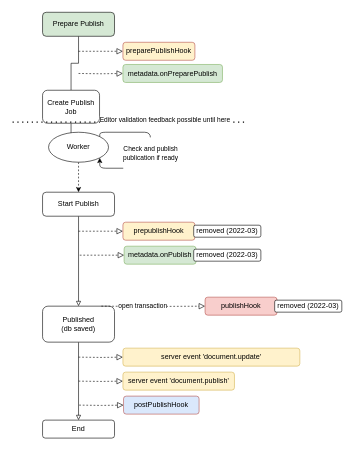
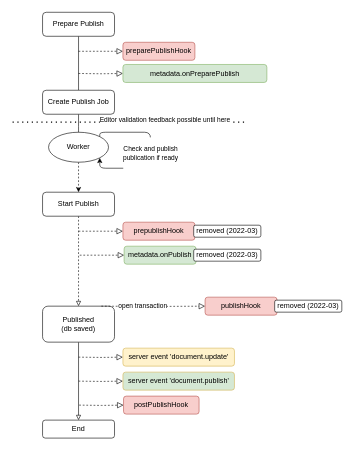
node "Prepare Publish": fillcolor #d5e8d4 -> #ffffff
node "preparePublishHook": fillcolor #fff2cc -> #f8cecc
node "metadata.onPreparePublish": size 100x18 -> 144x18
node "Create Publish Job": size 57x33 -> 72x24
node "prepublishHook": fillcolor #fff2cc -> #f8cecc
edge "Start Publish" -> "Published (db saved)": style solid -> dashed
node "server event 'document.update'": size 177x18 -> 112x18
node "server event 'document.publish'": fillcolor #fff2cc -> #d5e8d4
node "postPublishHook": fillcolor #dae8fc -> #f8cecc
